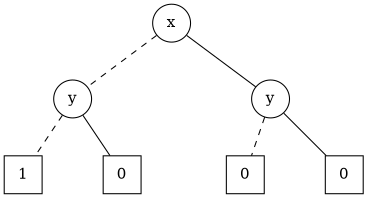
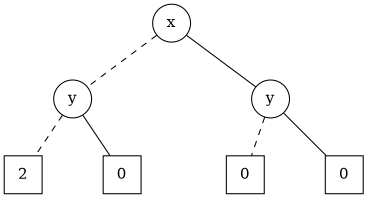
node "1": label "1" -> "2"
